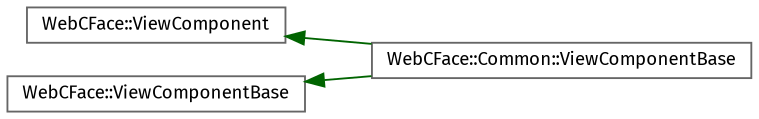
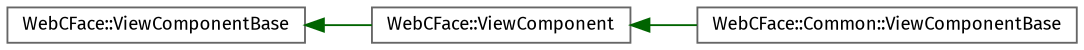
edge "WebCFace::Common::ViewComponentBase" -> "WebCFace::ViewComponentBase": now "WebCFace::ViewComponent" -> "WebCFace::ViewComponentBase"
